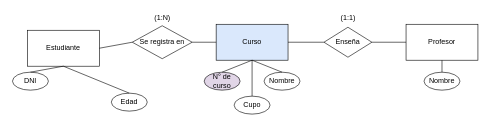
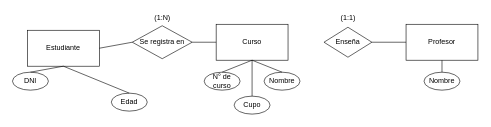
node "Curso": fillcolor #dae8fc -> #ffffff
edge "Curso" -- "Enseña": removed
node "N° de curso": fillcolor #e1d5e7 -> #ffffff
